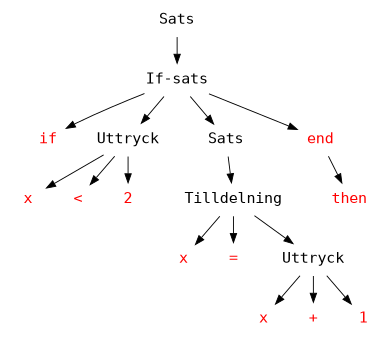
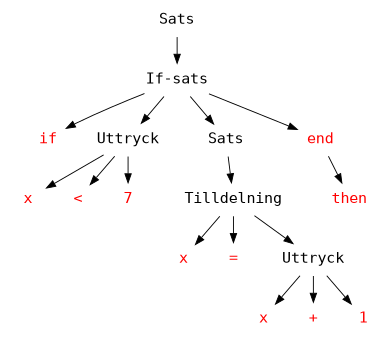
node "2": label "2" -> "7"
